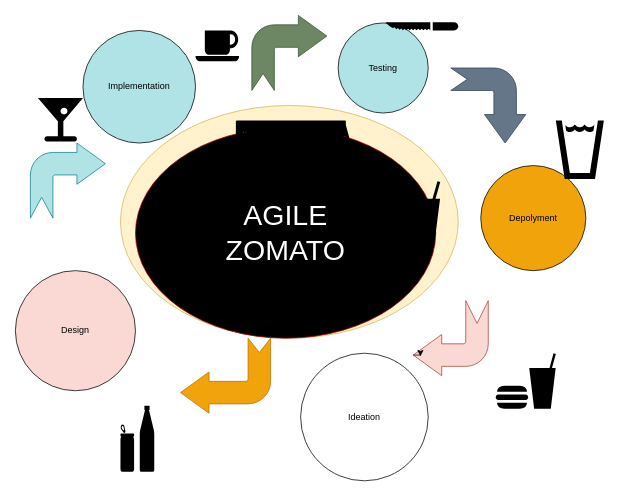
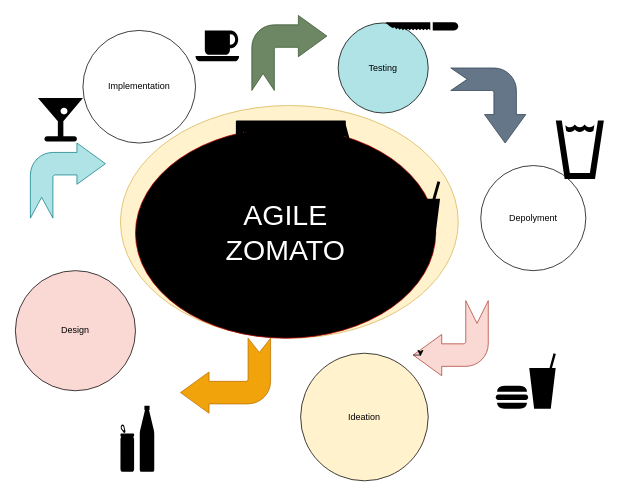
node "Implementation": fillcolor #b0e3e6 -> #ffffff
node "Depolyment": fillcolor #f0a30a -> #ffffff
node "Ideation": fillcolor #ffffff -> #fff2cc
